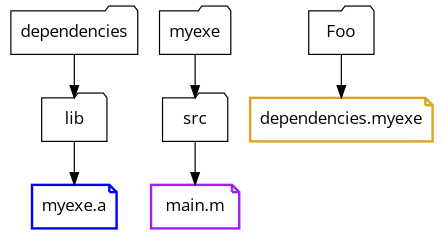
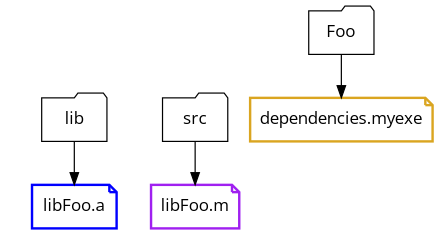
node "dependencies": removed
node "myexe": removed
node "myexe.a": label "myexe.a" -> "libFoo.a"
node "main.m": label "main.m" -> "libFoo.m"
